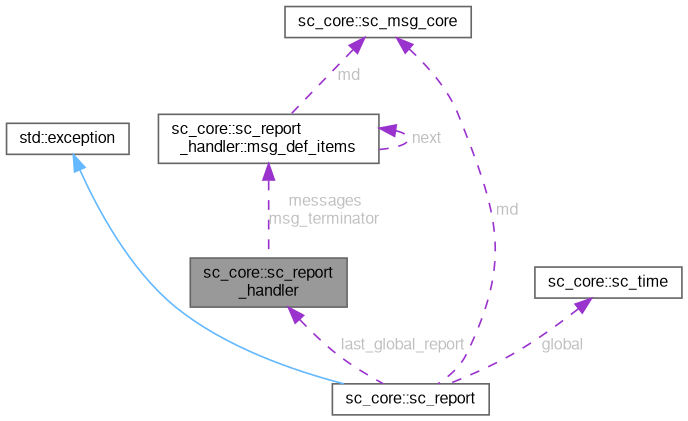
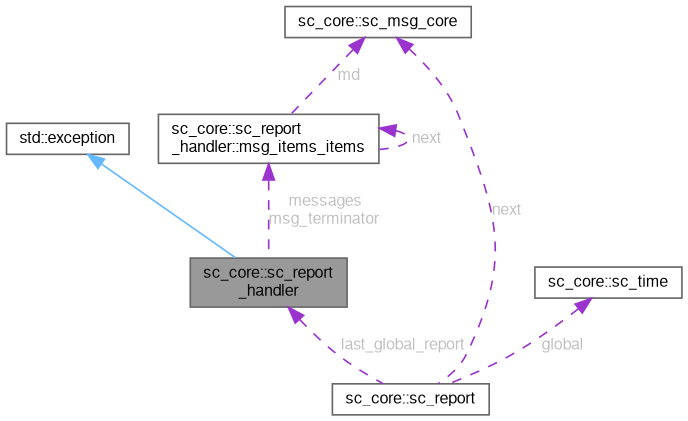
node "sc_core::sc_report _handler::msg_def_items": label "sc_core::sc_report _handler::msg_def_items" -> "sc_core::sc_report _handler::msg_items_items"
edge "sc_core::sc_report" -> "sc_core::sc_msg_core": label " md" -> " next"
edge "sc_core::sc_report" -> "std::exception": now "sc_core::sc_report _handler" -> "std::exception"
